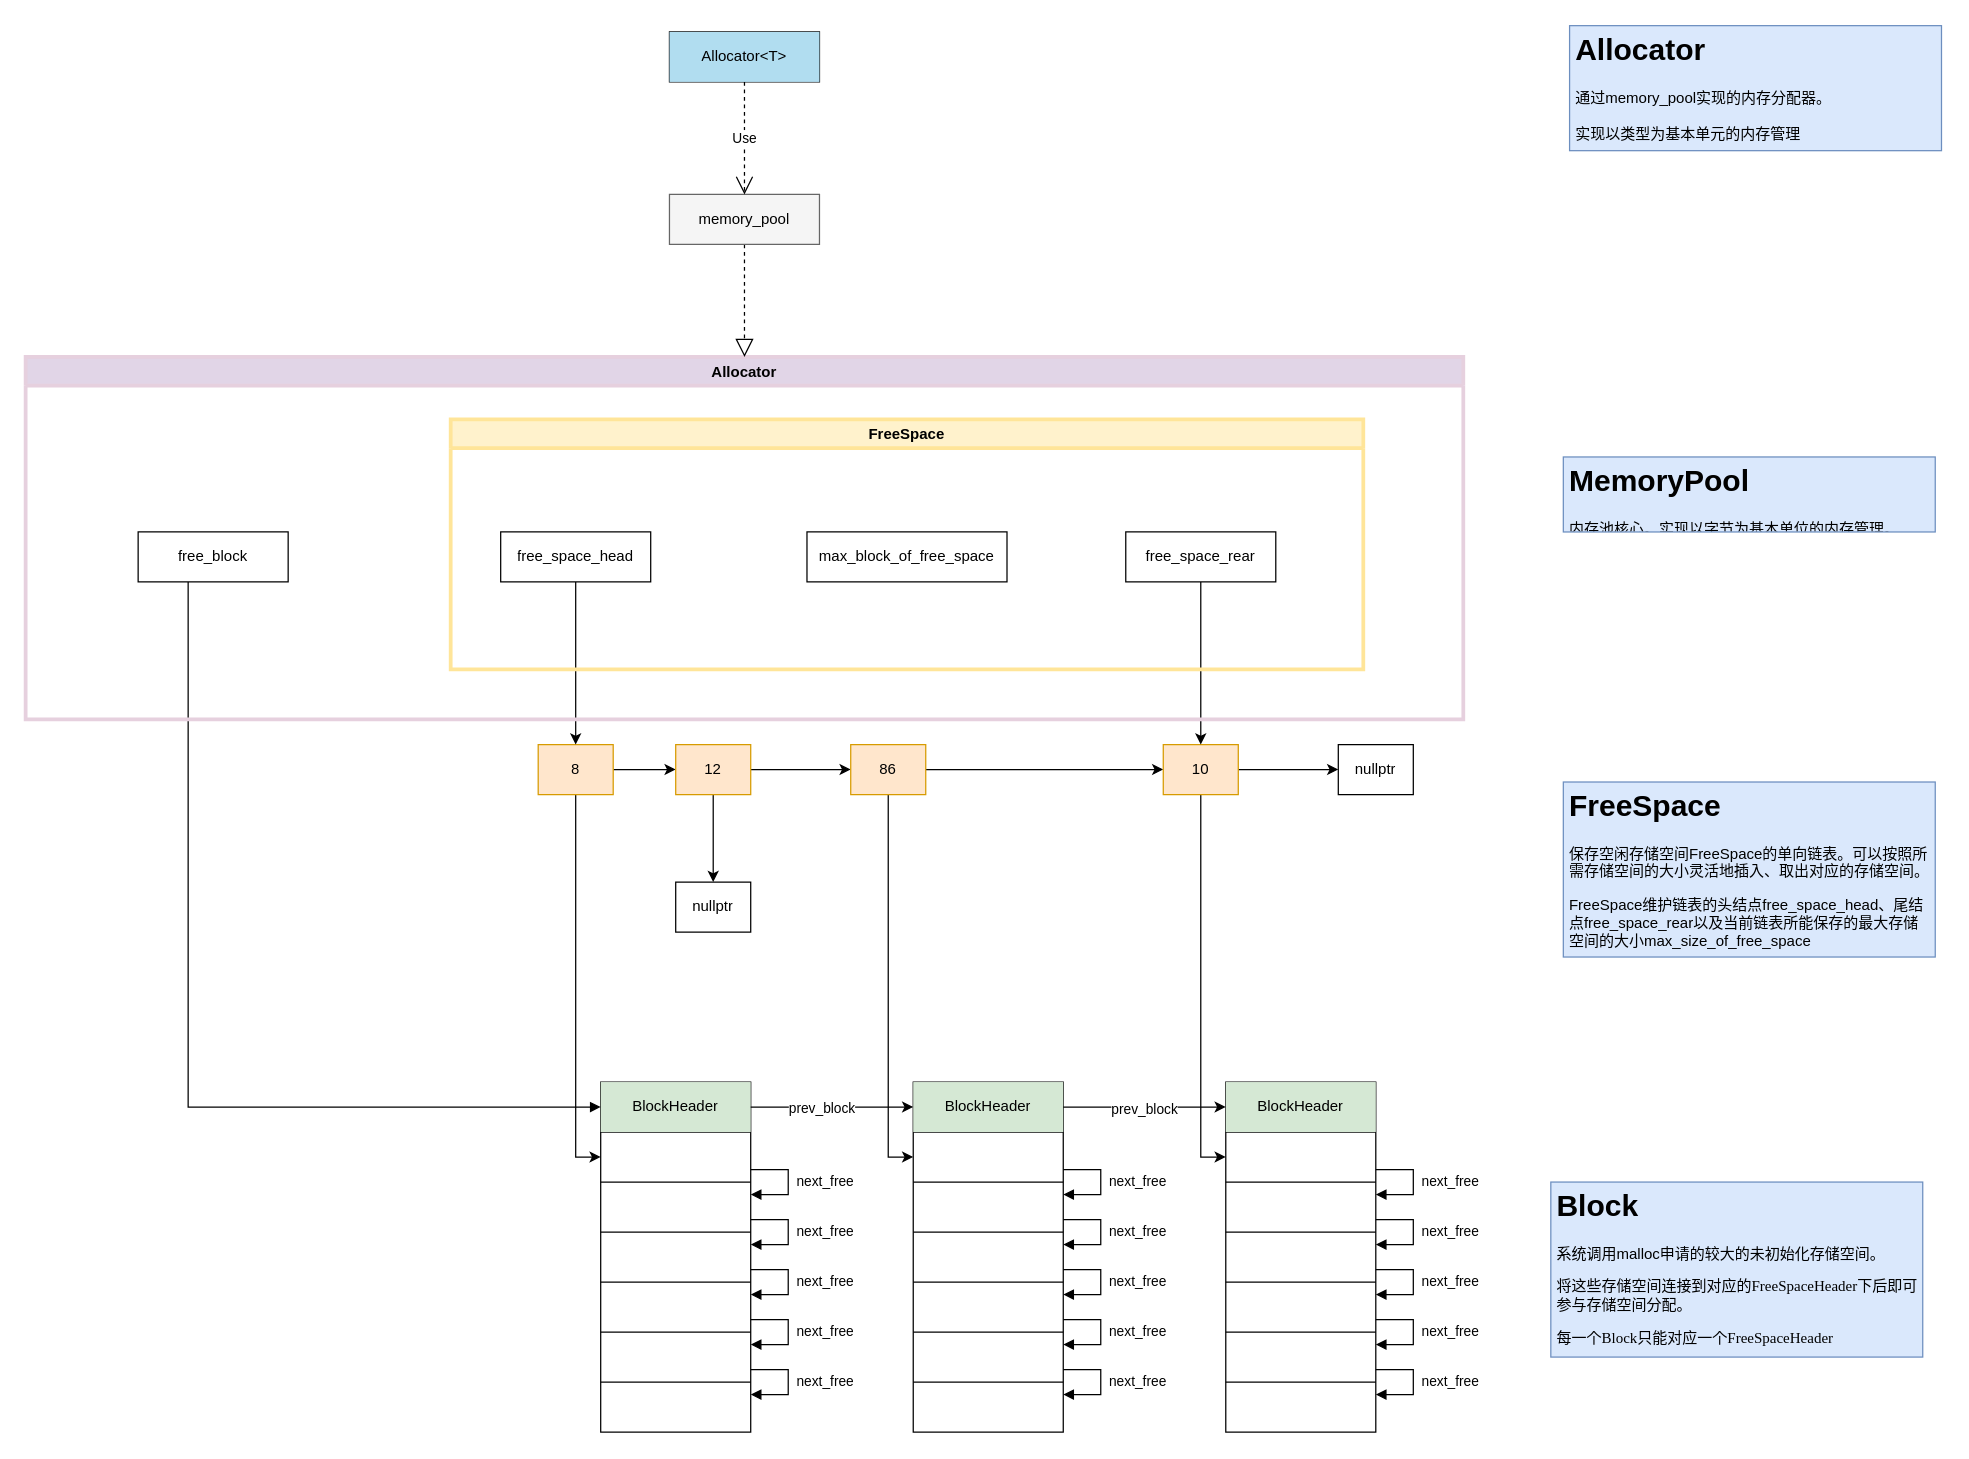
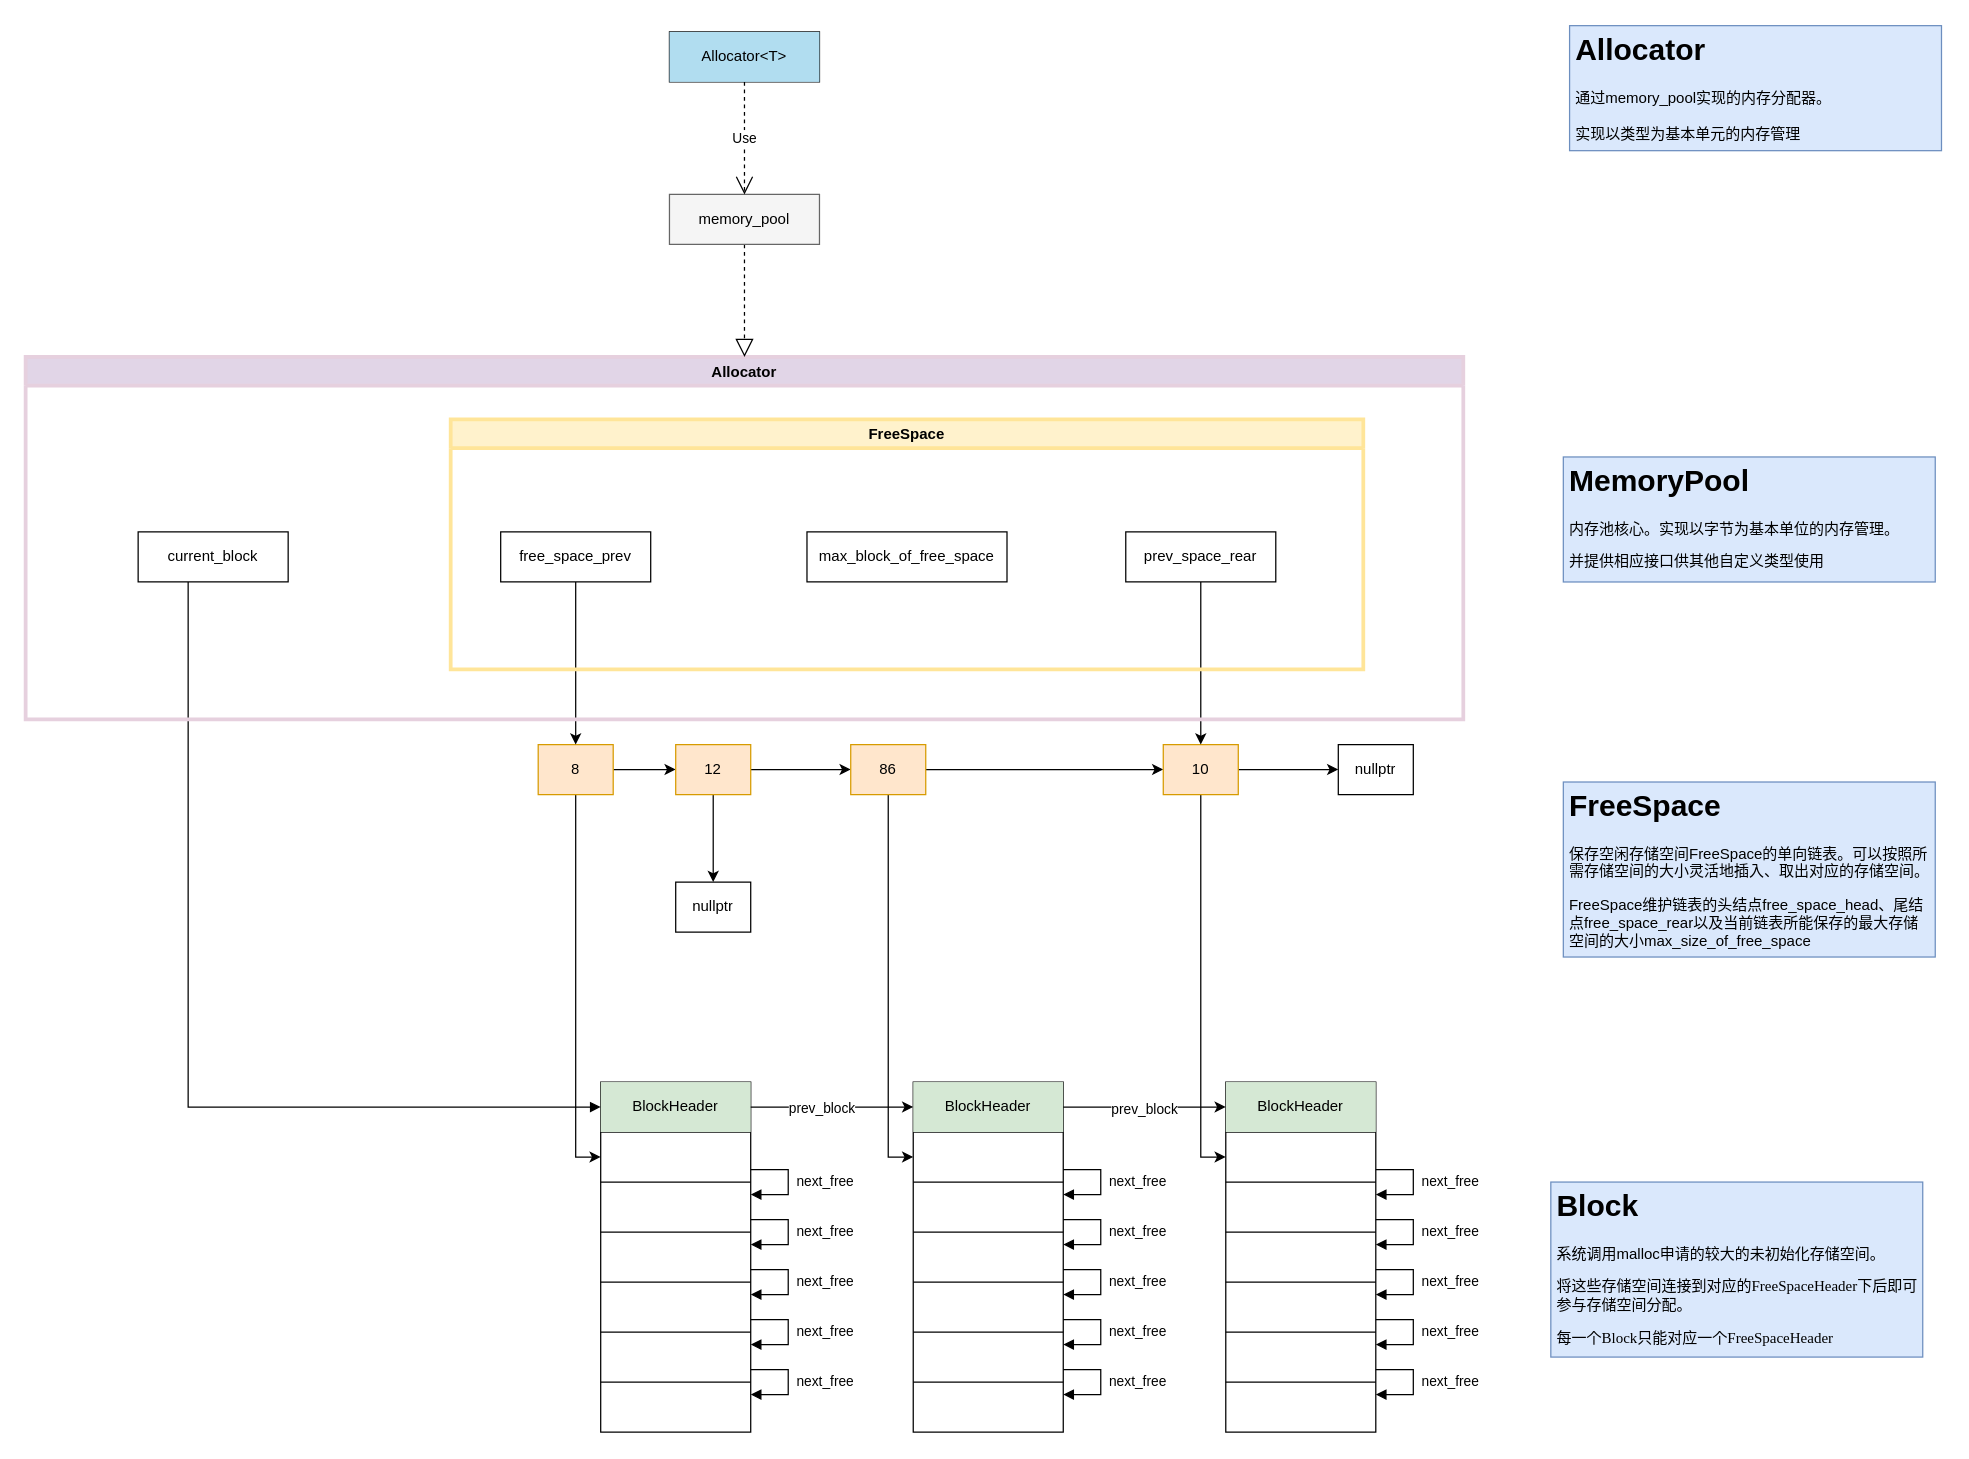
node "MemoryPool内存池核心。实现以字节为基本单位的内存管理。 并提供相应接口供其他自定义类型使用": size 372x75 -> 372x125
node "free_block": label "free_block" -> "current_block"
node "free_space_head": label "free_space_head" -> "free_space_prev"
node "free_space_rear": label "free_space_rear" -> "prev_space_rear"
